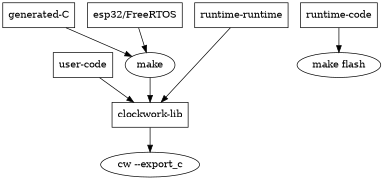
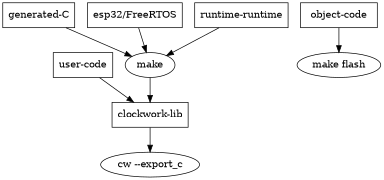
node "runtime-code": label "runtime-code" -> "object-code"
edge "runtime-runtime" -> "clockwork-lib": now "runtime-runtime" -> "make"
